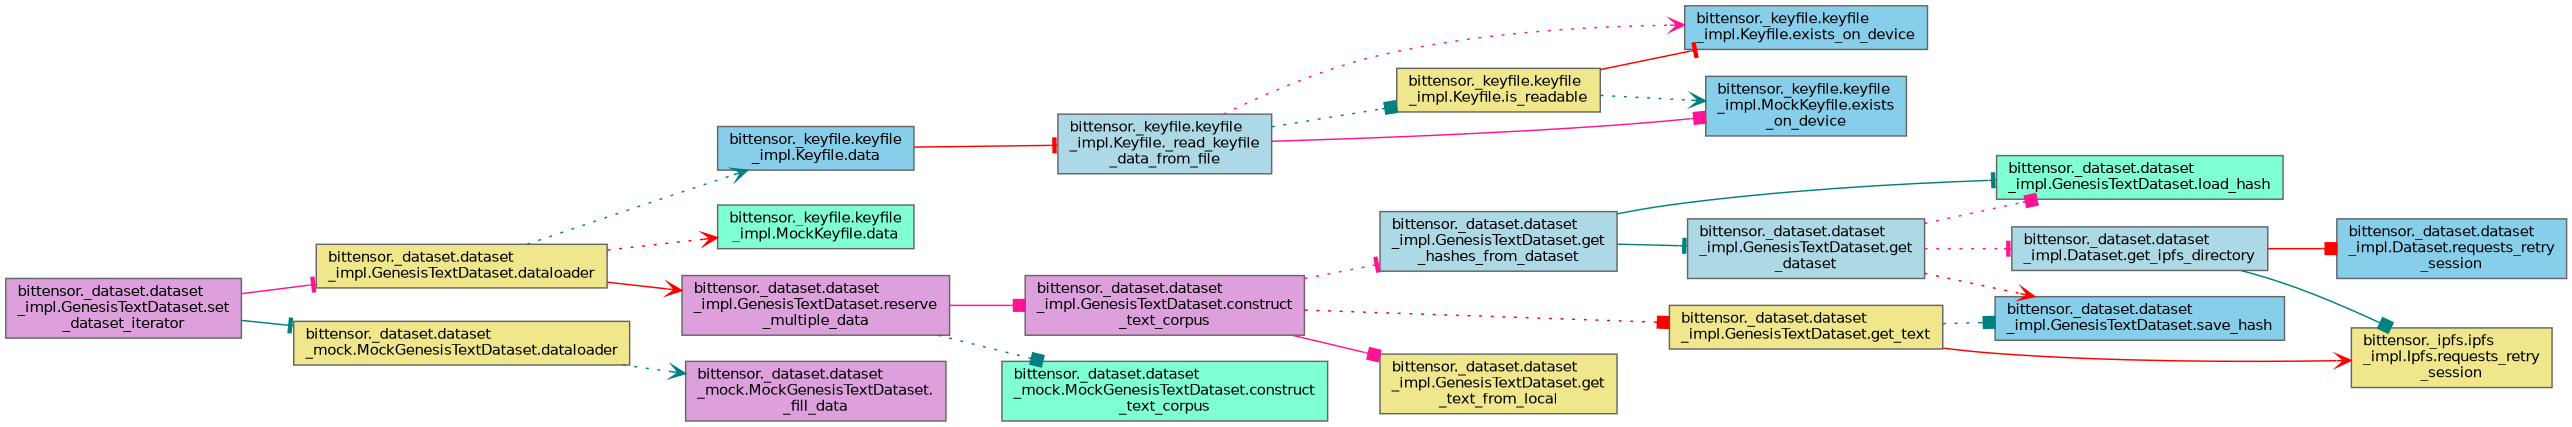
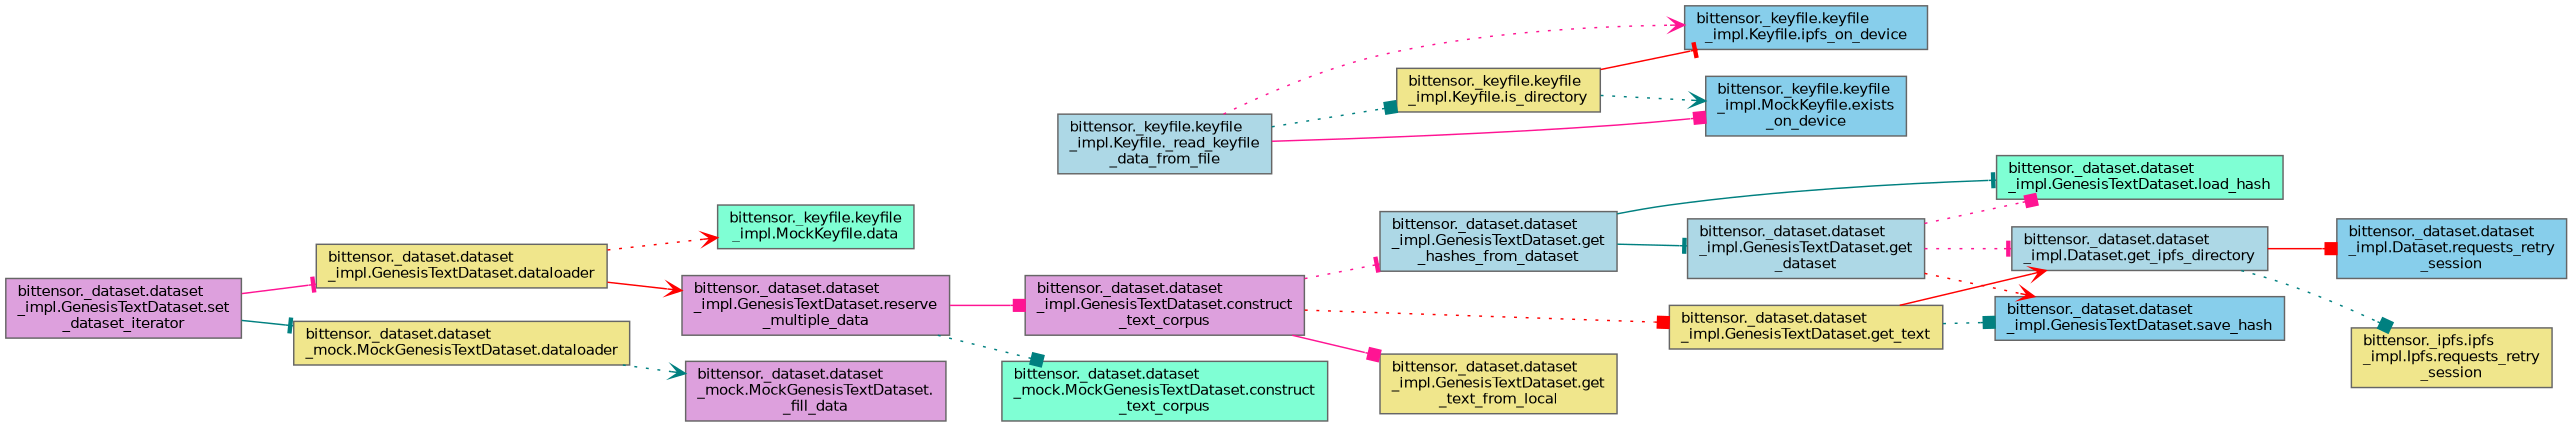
node "bittensor._keyfile.keyfile _impl.Keyfile.exists_on_device": label "bittensor._keyfile.keyfile _impl.Keyfile.exists_on_device" -> "bittensor._keyfile.keyfile _impl.Keyfile.ipfs_on_device"
node "bittensor._keyfile.keyfile _impl.Keyfile.is_readable": label "bittensor._keyfile.keyfile _impl.Keyfile.is_readable" -> "bittensor._keyfile.keyfile _impl.Keyfile.is_directory"
node "bittensor._keyfile.keyfile _impl.Keyfile.data": removed
edge "bittensor._dataset.dataset _impl.Dataset.get_ipfs_directory" -> "bittensor._ipfs.ipfs _impl.Ipfs.requests_retry _session": style solid -> dotted
edge "bittensor._dataset.dataset _impl.GenesisTextDataset.get_text" -> "bittensor._ipfs.ipfs _impl.Ipfs.requests_retry _session": now "bittensor._dataset.dataset _impl.GenesisTextDataset.get_text" -> "bittensor._dataset.dataset _impl.Dataset.get_ipfs_directory"
